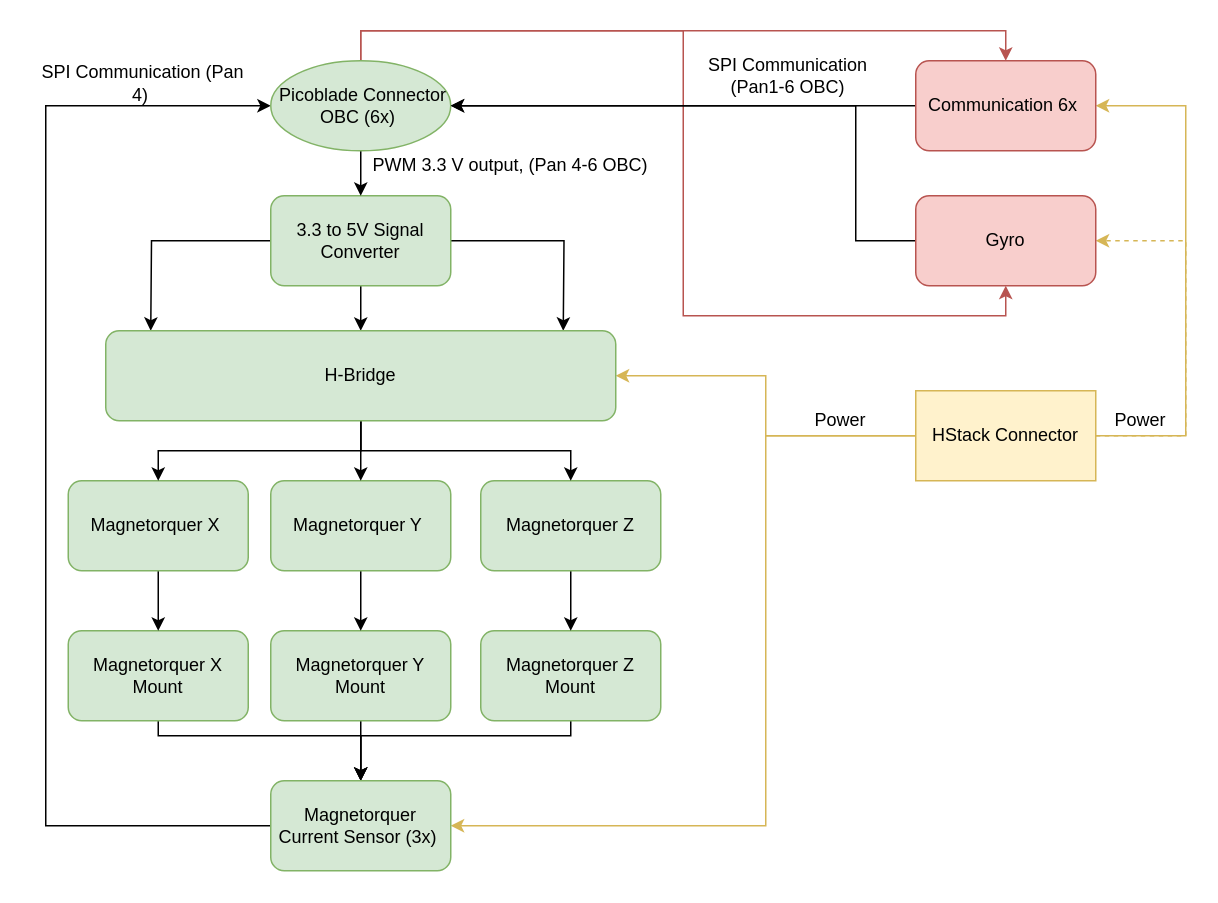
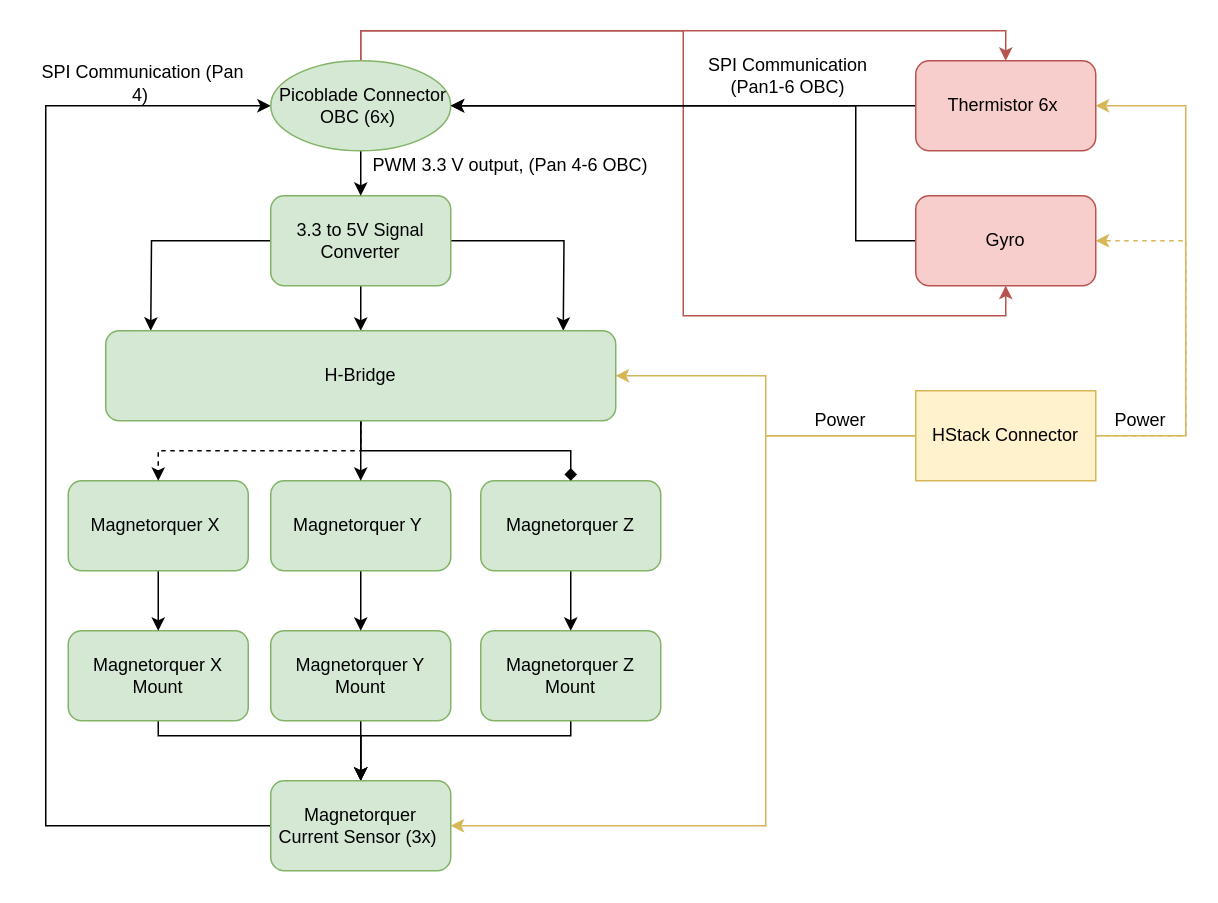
node "Communication 6x": label "Communication 6x" -> "Thermistor 6x"
edge "H-Bridge" -> "Magnetorquer X": style solid -> dashed
edge "H-Bridge" -> "Magnetorquer Z": arrowhead classic -> diamond
